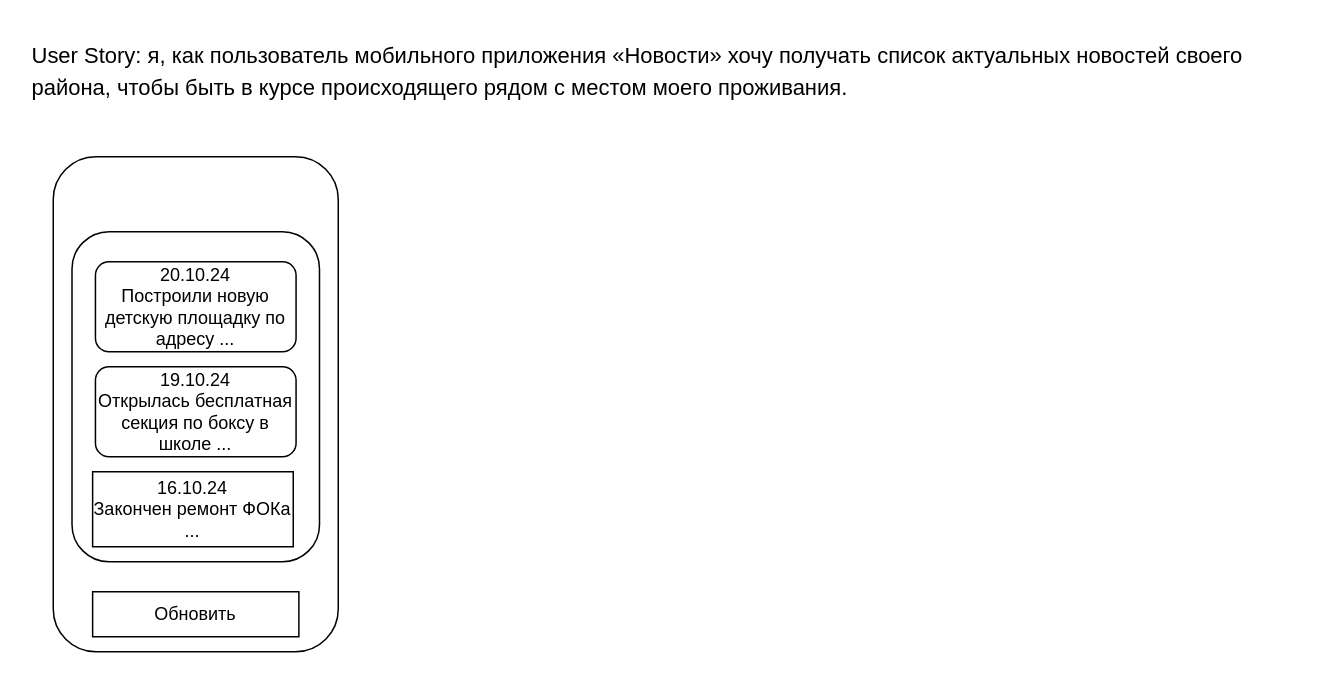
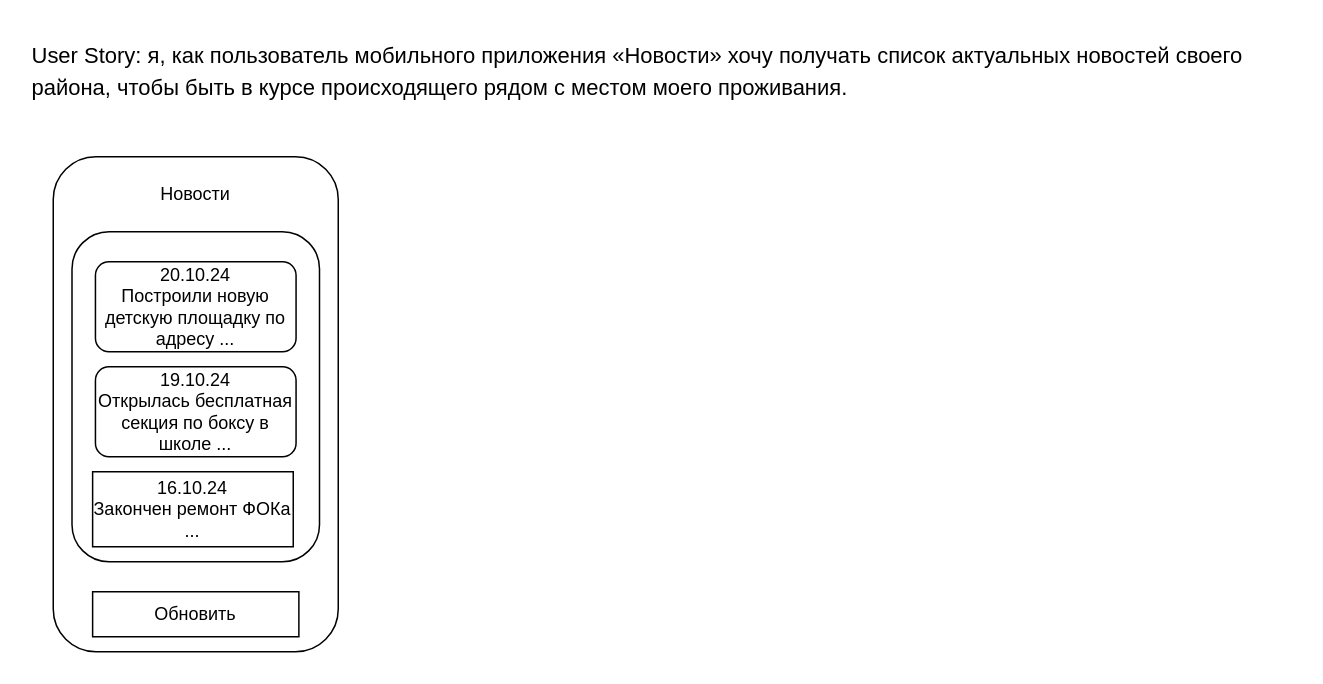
node "Новости": added
